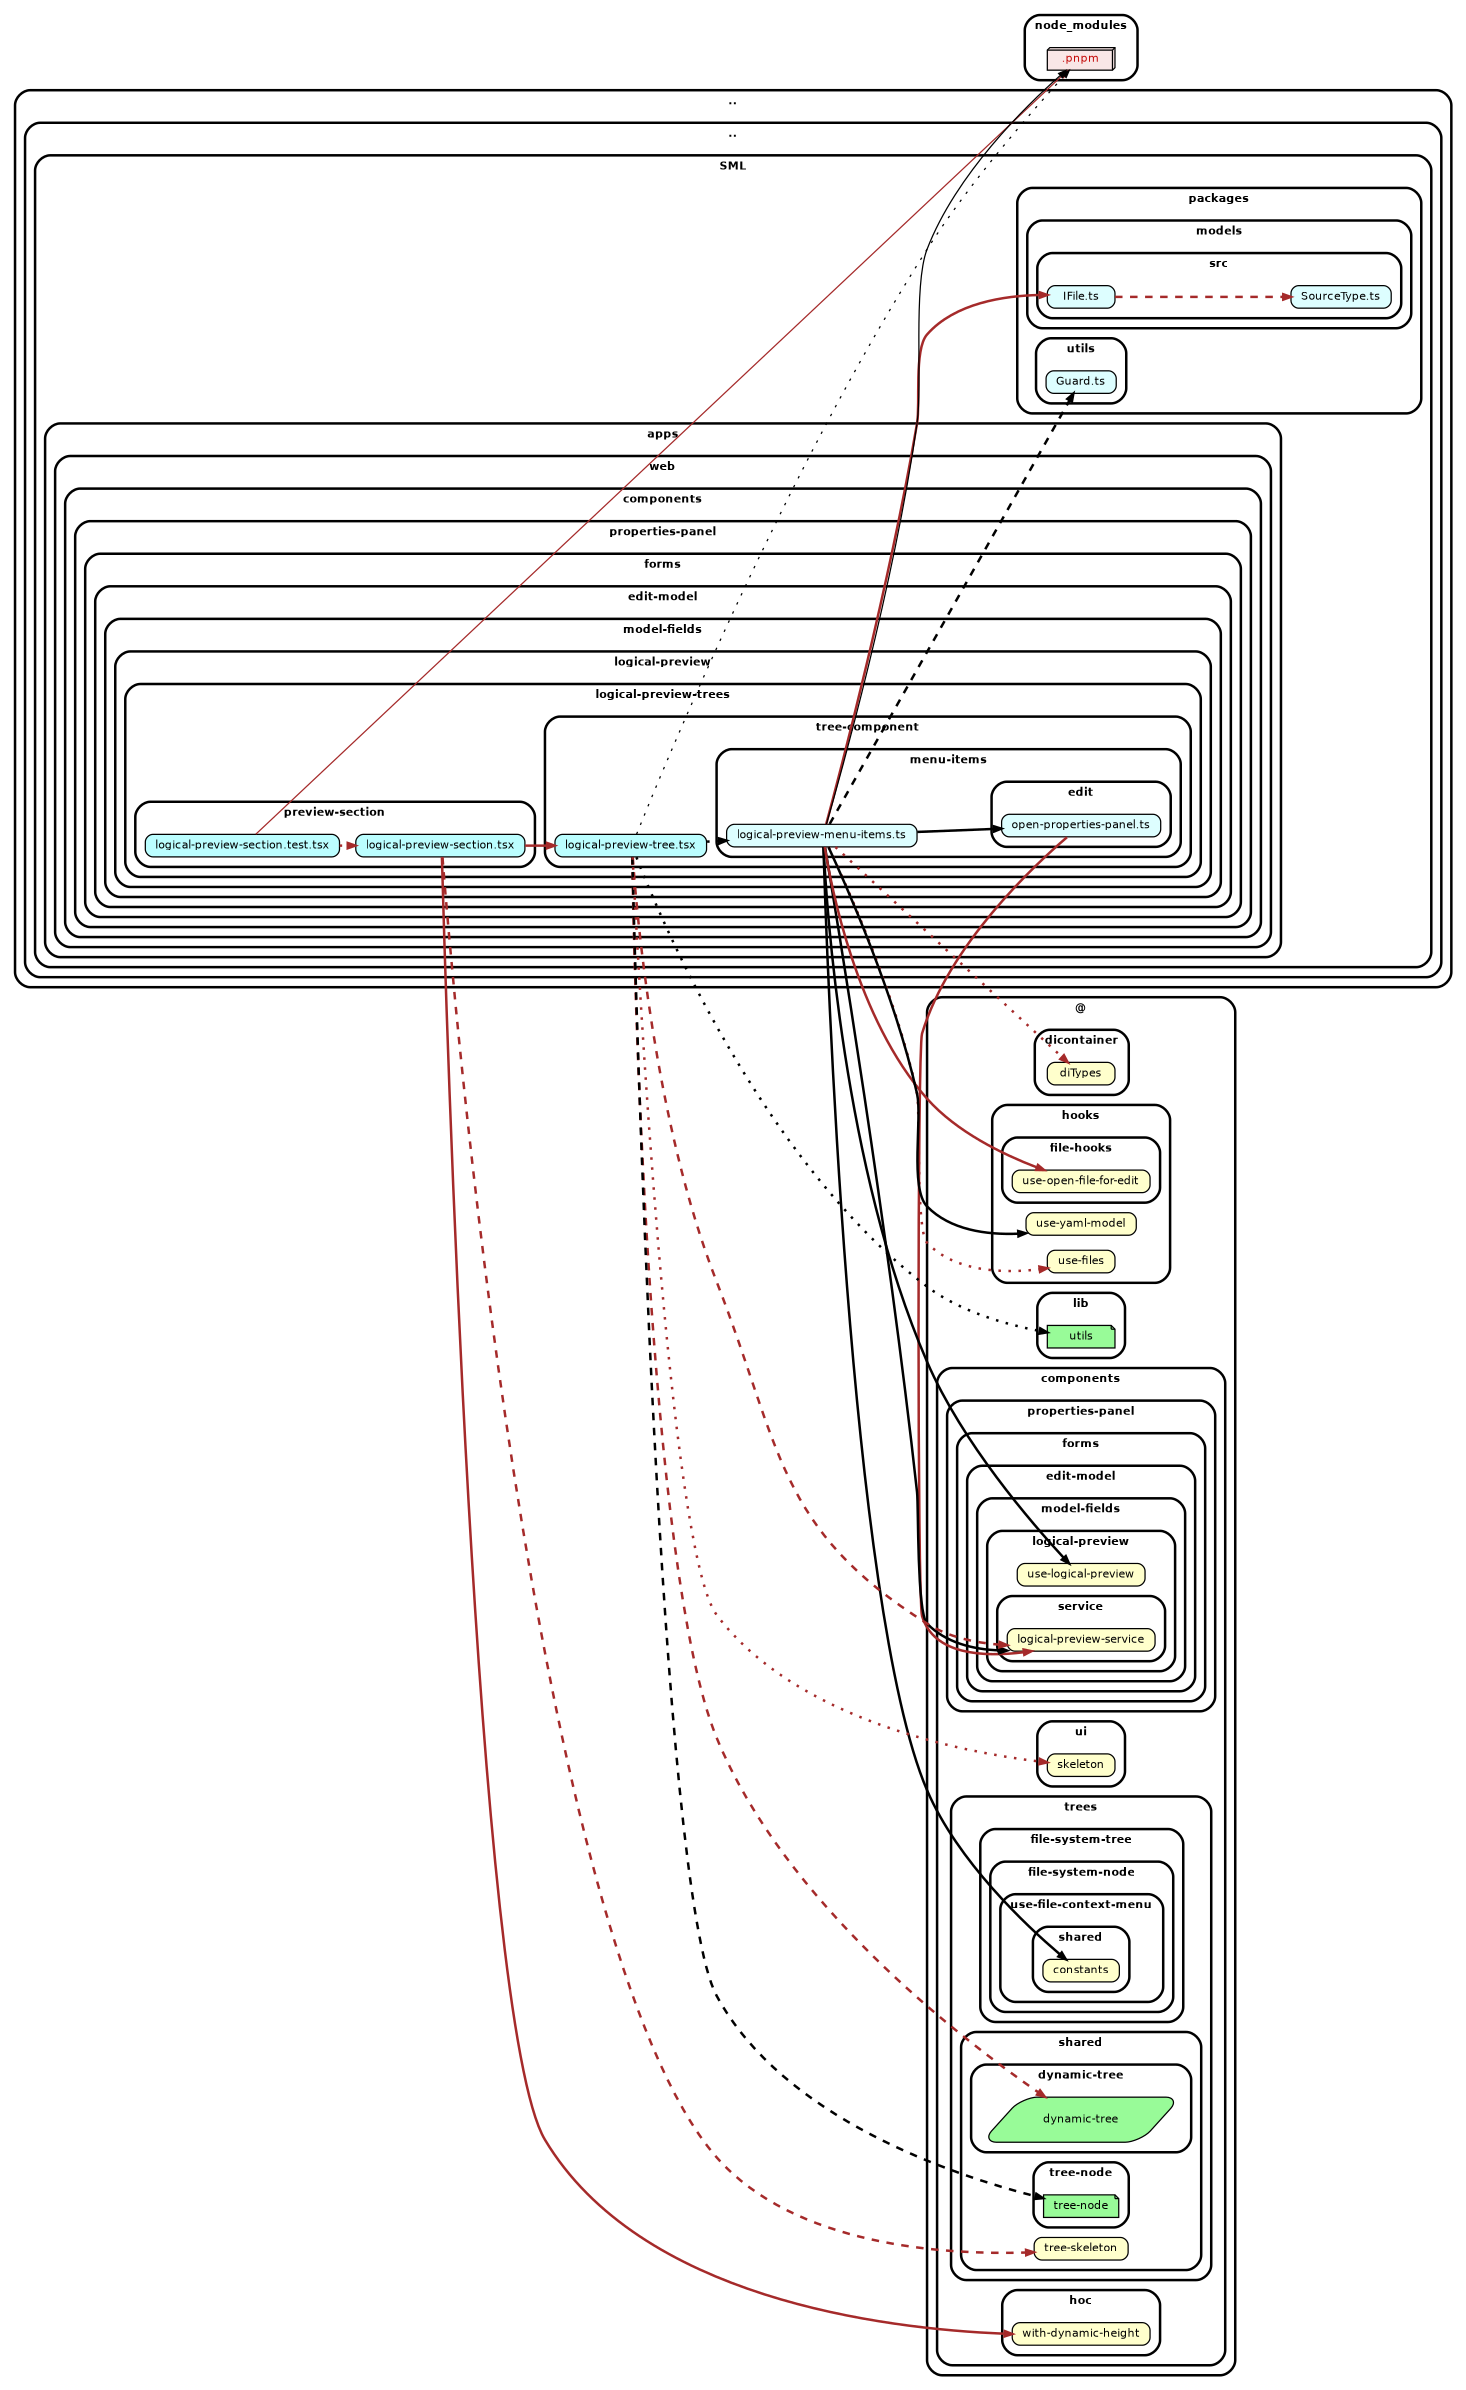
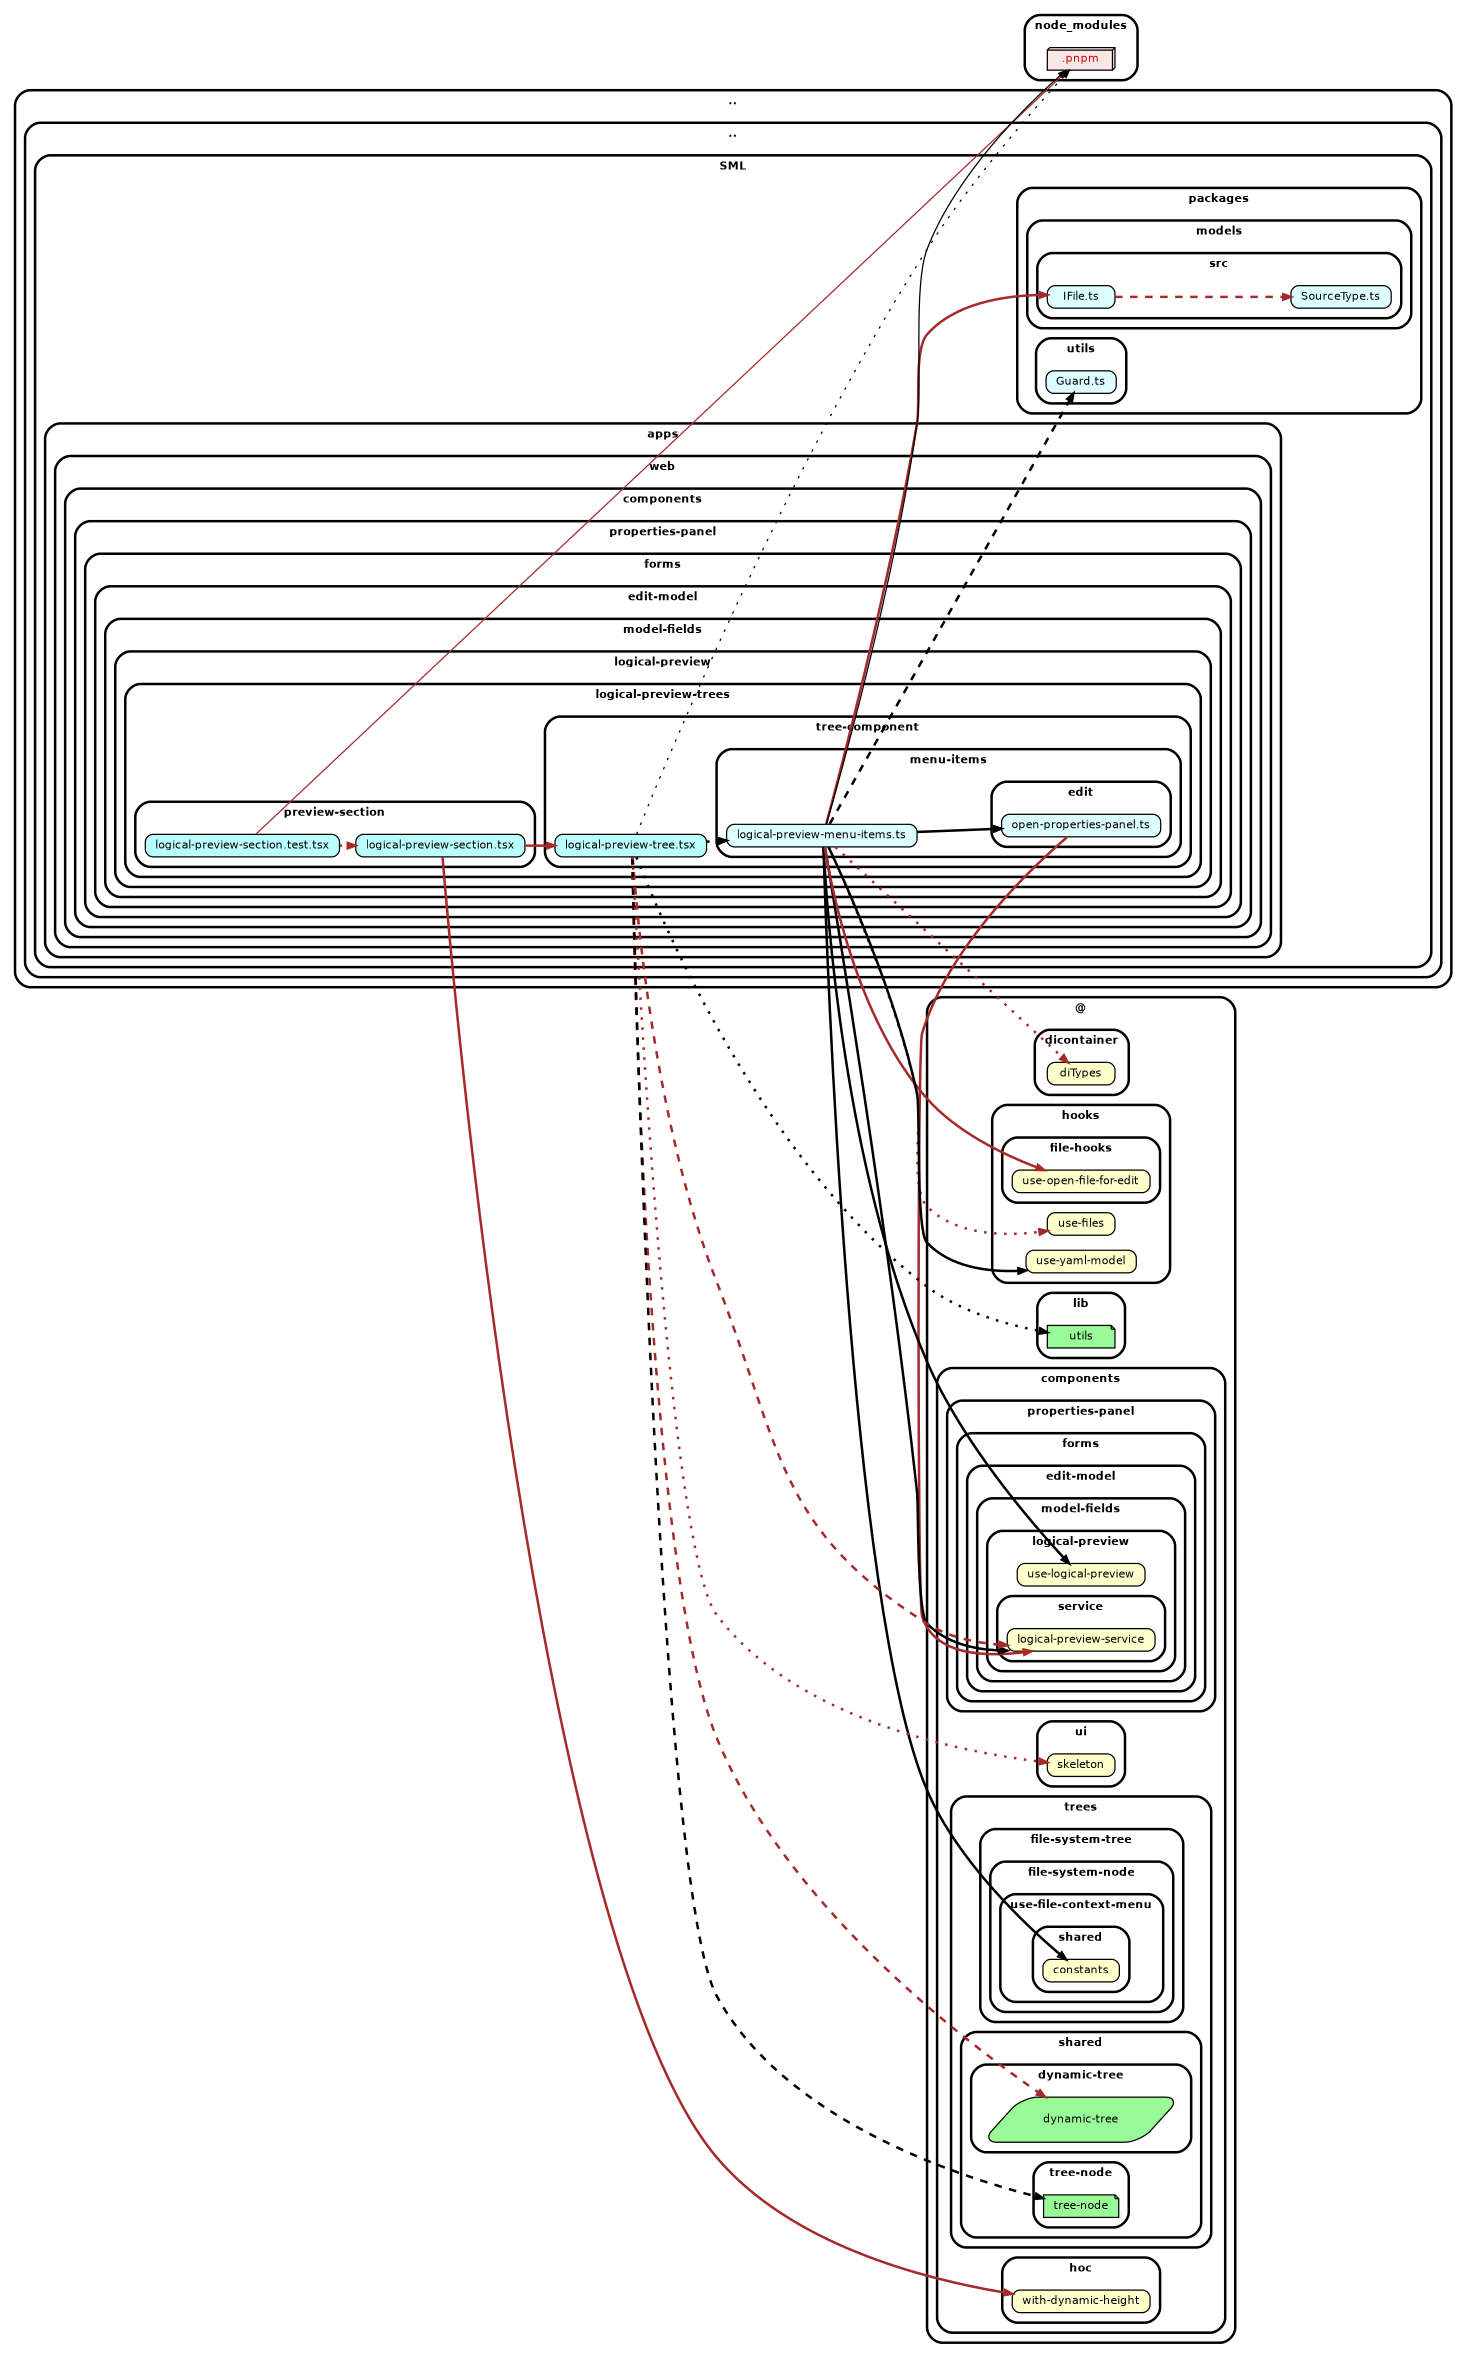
node "tree-skeleton": removed
